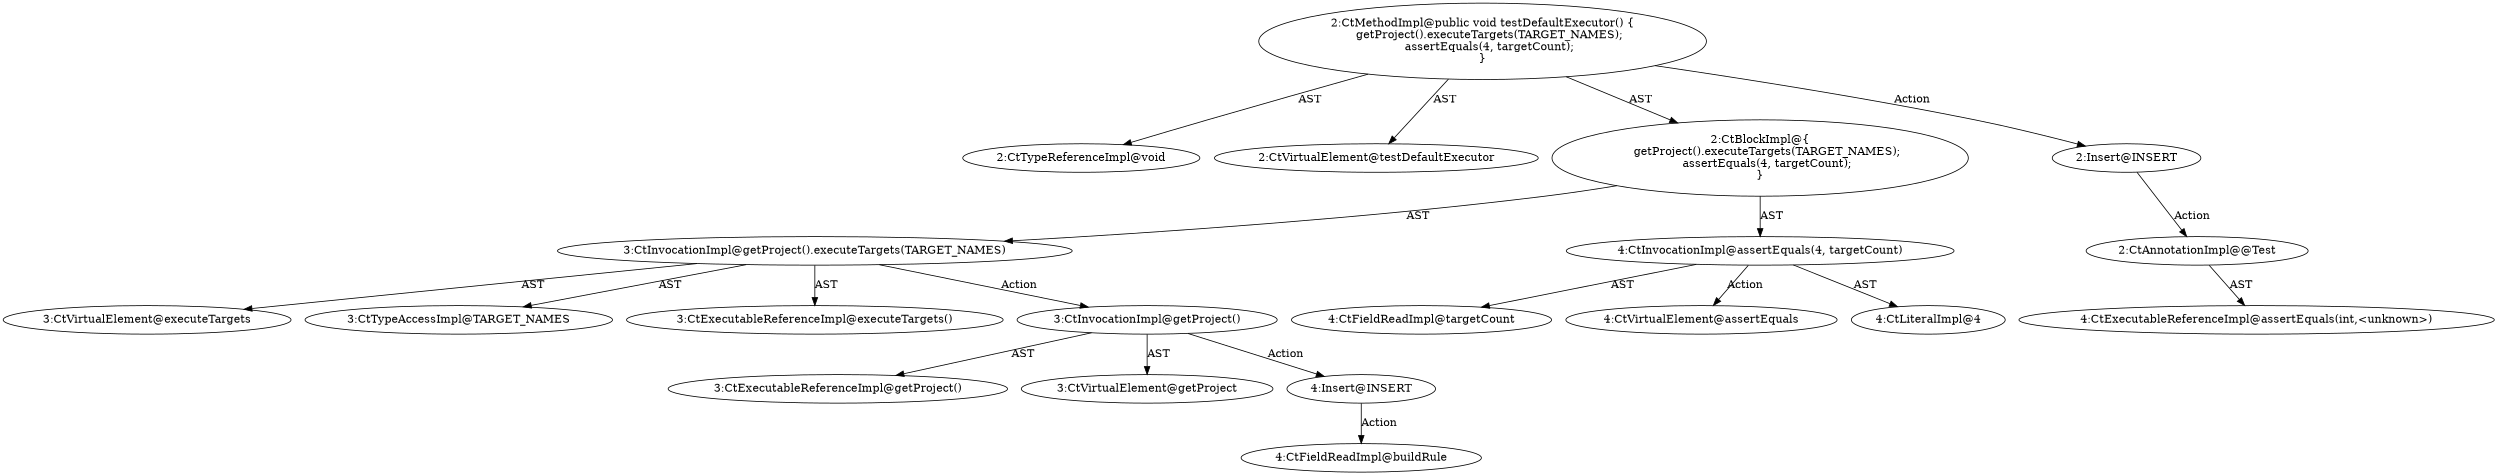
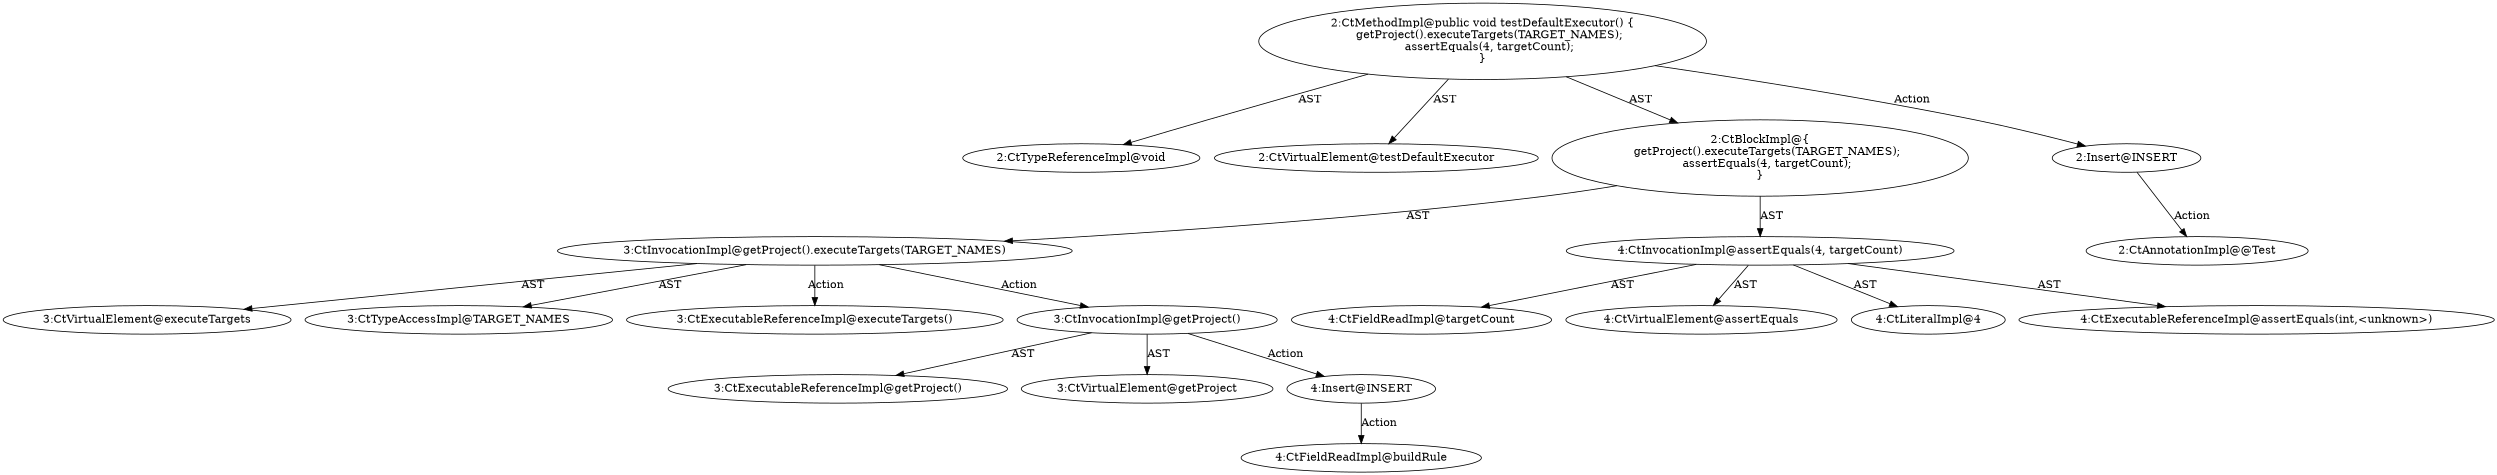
edge "2:CtAnnotationImpl@@Test" -> "4:CtExecutableReferenceImpl@assertEquals(int,<unknown>)": now "4:CtInvocationImpl@assertEquals(4, targetCount)" -> "4:CtExecutableReferenceImpl@assertEquals(int,<unknown>)"
edge "3:CtInvocationImpl@getProject().executeTargets(TARGET_NAMES)" -> "3:CtExecutableReferenceImpl@executeTargets()": label "AST" -> "Action"
edge "4:CtInvocationImpl@assertEquals(4, targetCount)" -> "4:CtVirtualElement@assertEquals": label "Action" -> "AST"
